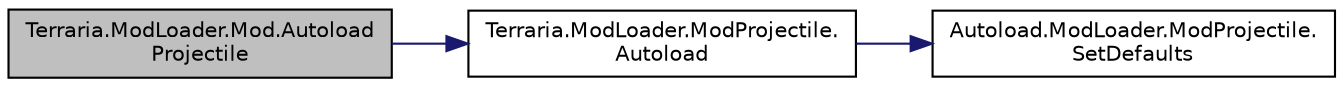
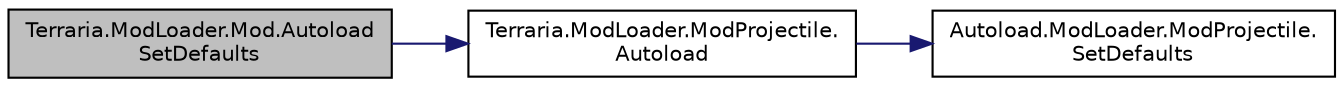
node "Terraria.ModLoader.Mod.Autoload Projectile": label "Terraria.ModLoader.Mod.Autoload Projectile" -> "Terraria.ModLoader.Mod.Autoload SetDefaults"
